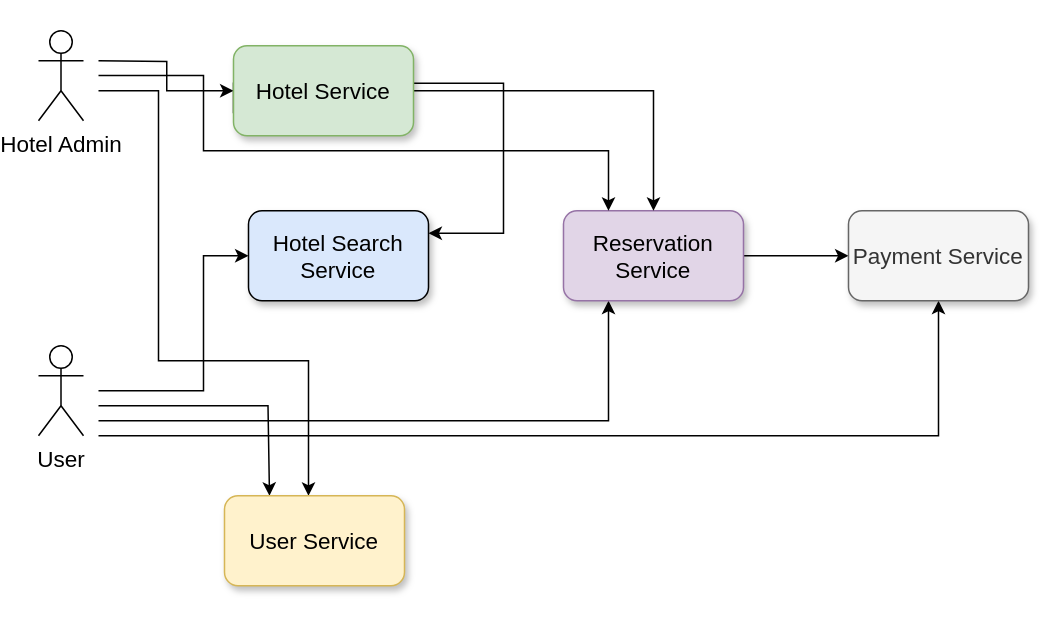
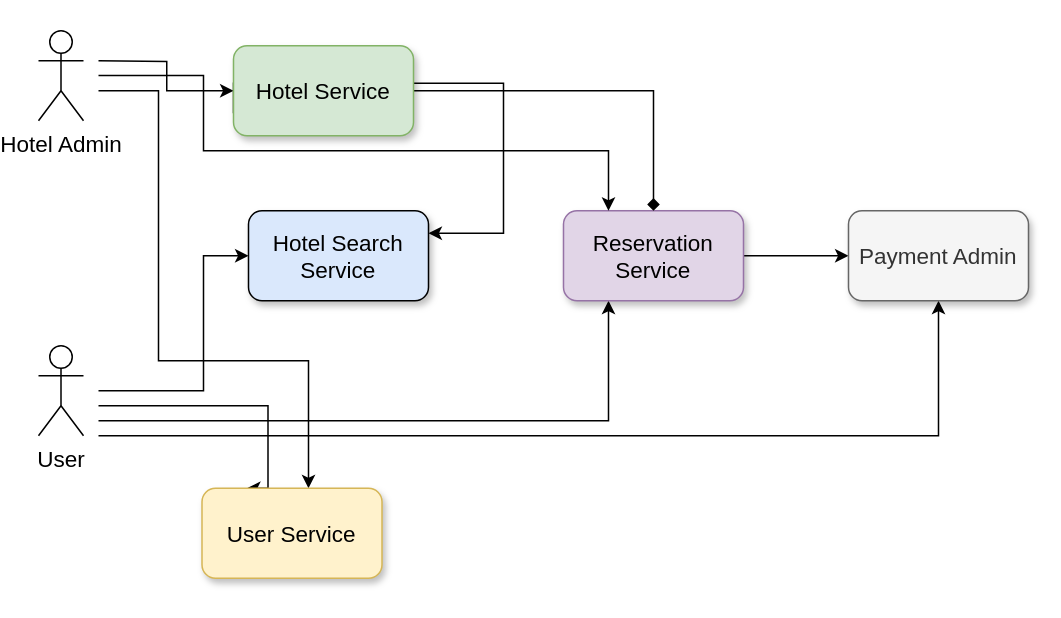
edge "Hotel Service" -> "Reservation Service": arrowhead classic -> diamond
node "Payment Service": label "Payment Service" -> "Payment Admin"
node "User Service": moved (314, 541) -> (292, 533)
